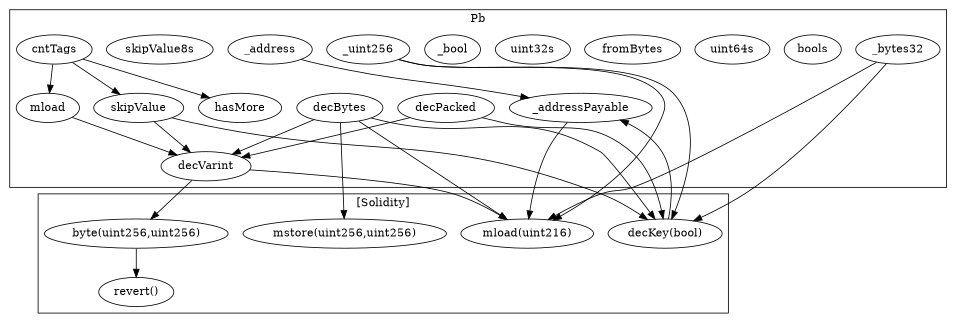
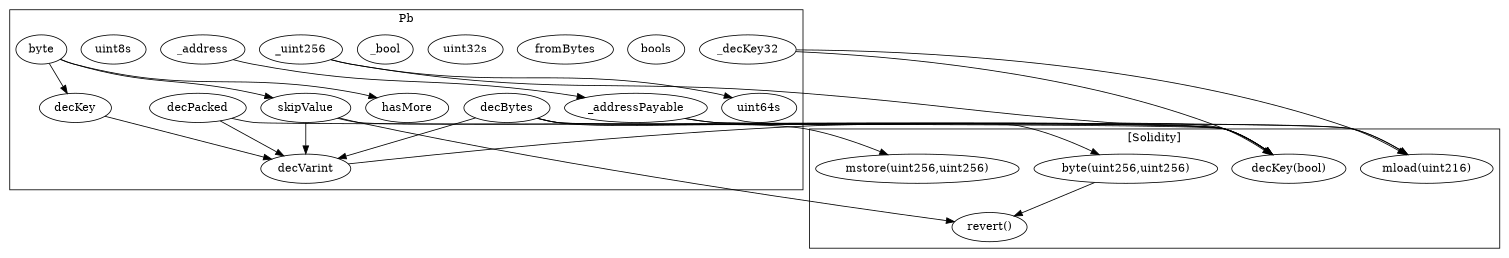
node "cntTags": label "cntTags" -> "byte"
node "skipValue8s": label "skipValue8s" -> "uint8s"
node "_bytes32": label "_bytes32" -> "_decKey32"
edge "_uint256" -> "mload(uint216)": now "_uint256" -> "uint64s"
node "mload": label "mload" -> "decKey"
edge "decKey(bool)" -> "_addressPayable": reversed
edge "skipValue" -> "revert()": added
edge "decVarint" -> "mload(uint216)": removed
